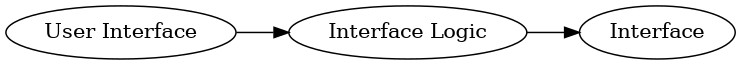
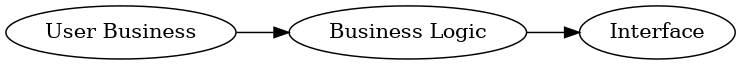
node "User Interface": label "User Interface" -> "User Business"
node "Interface Logic": label "Interface Logic" -> "Business Logic"
